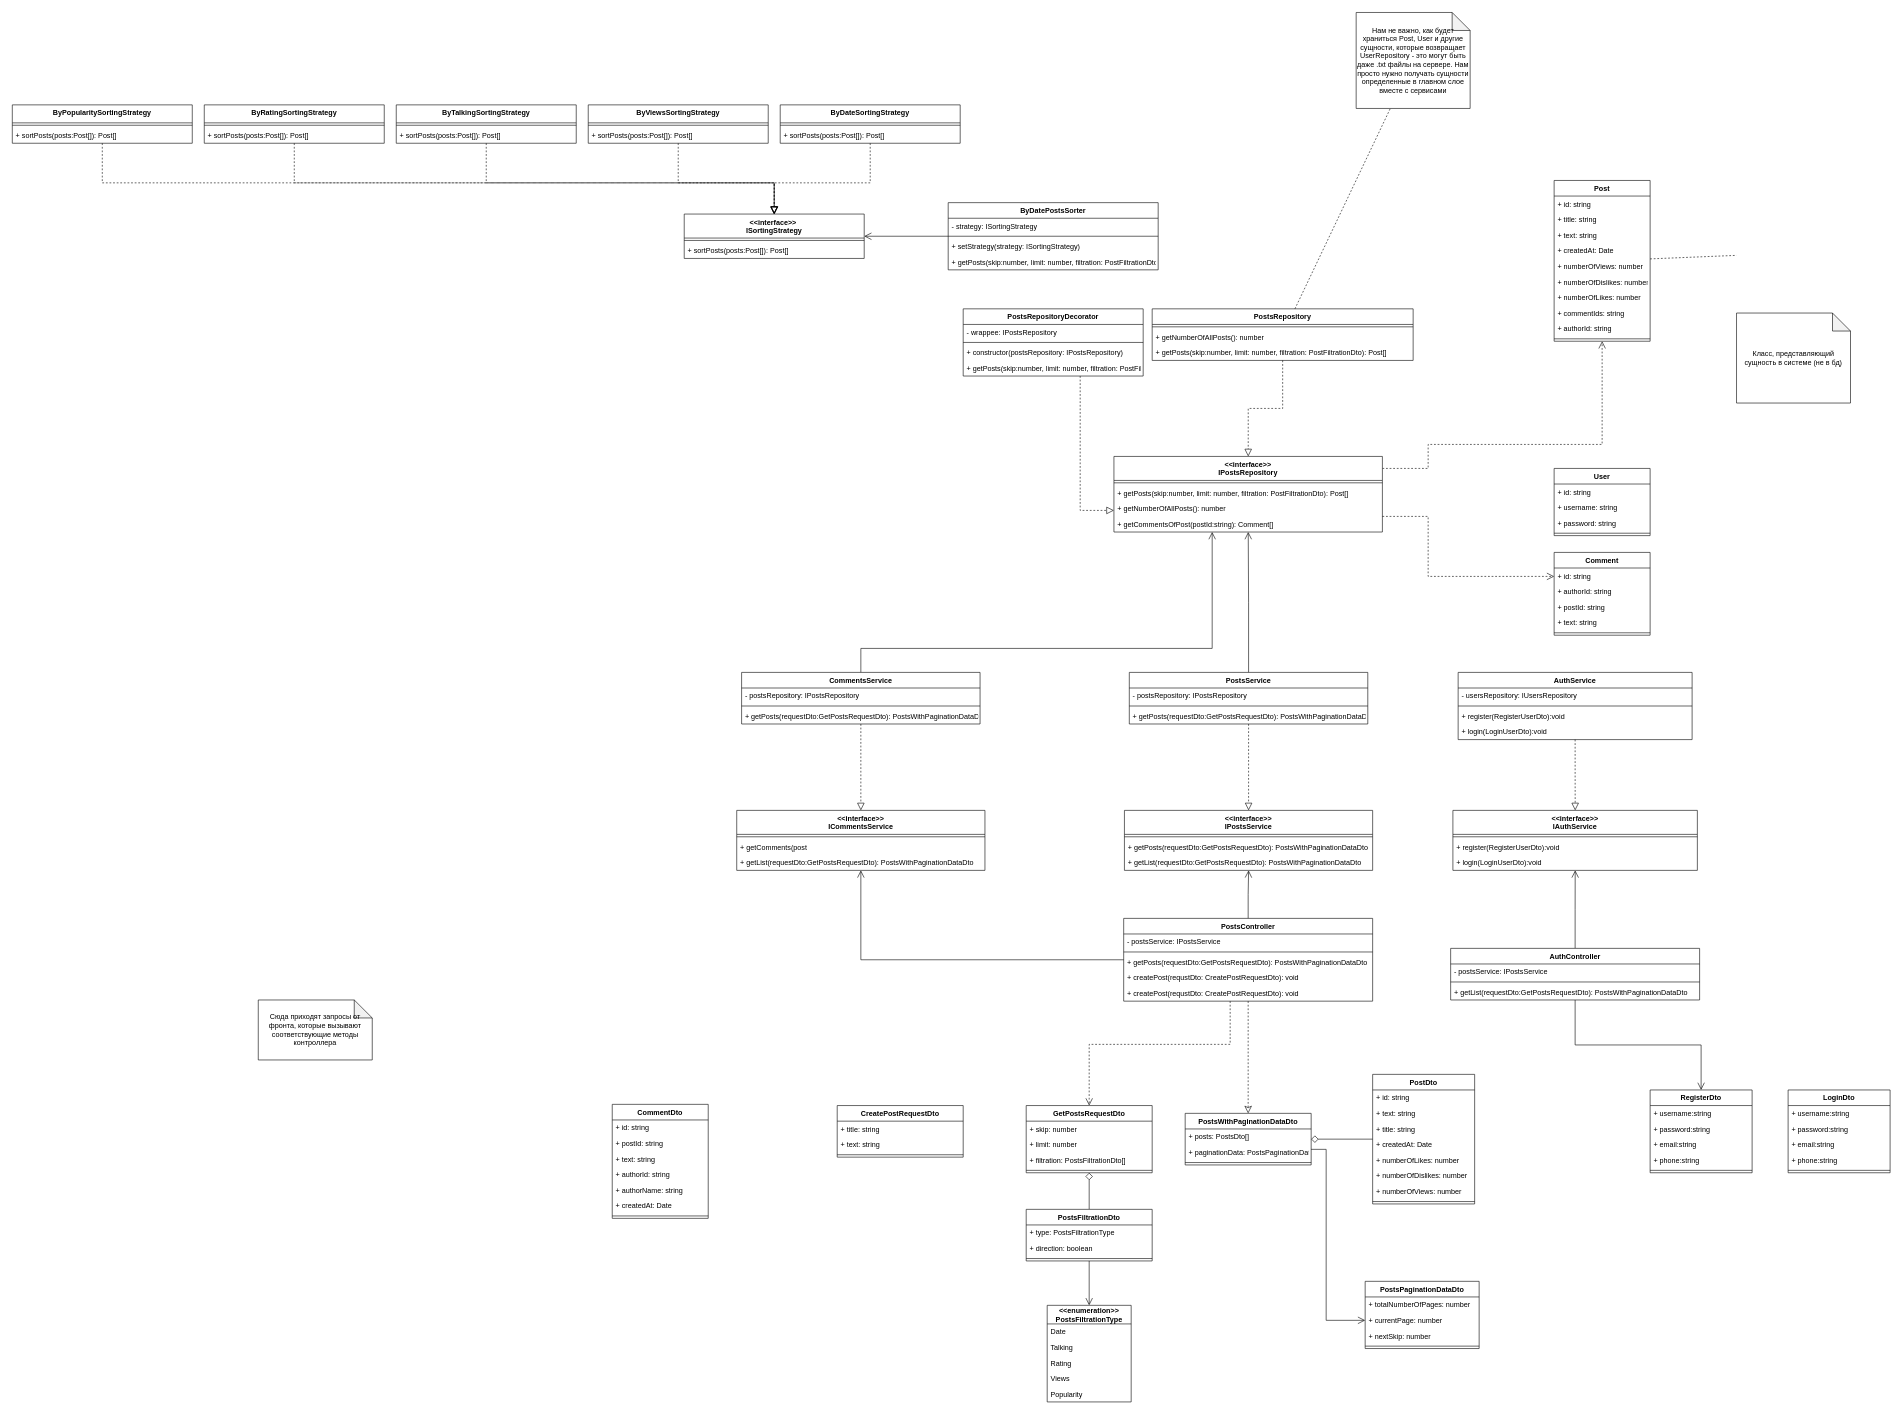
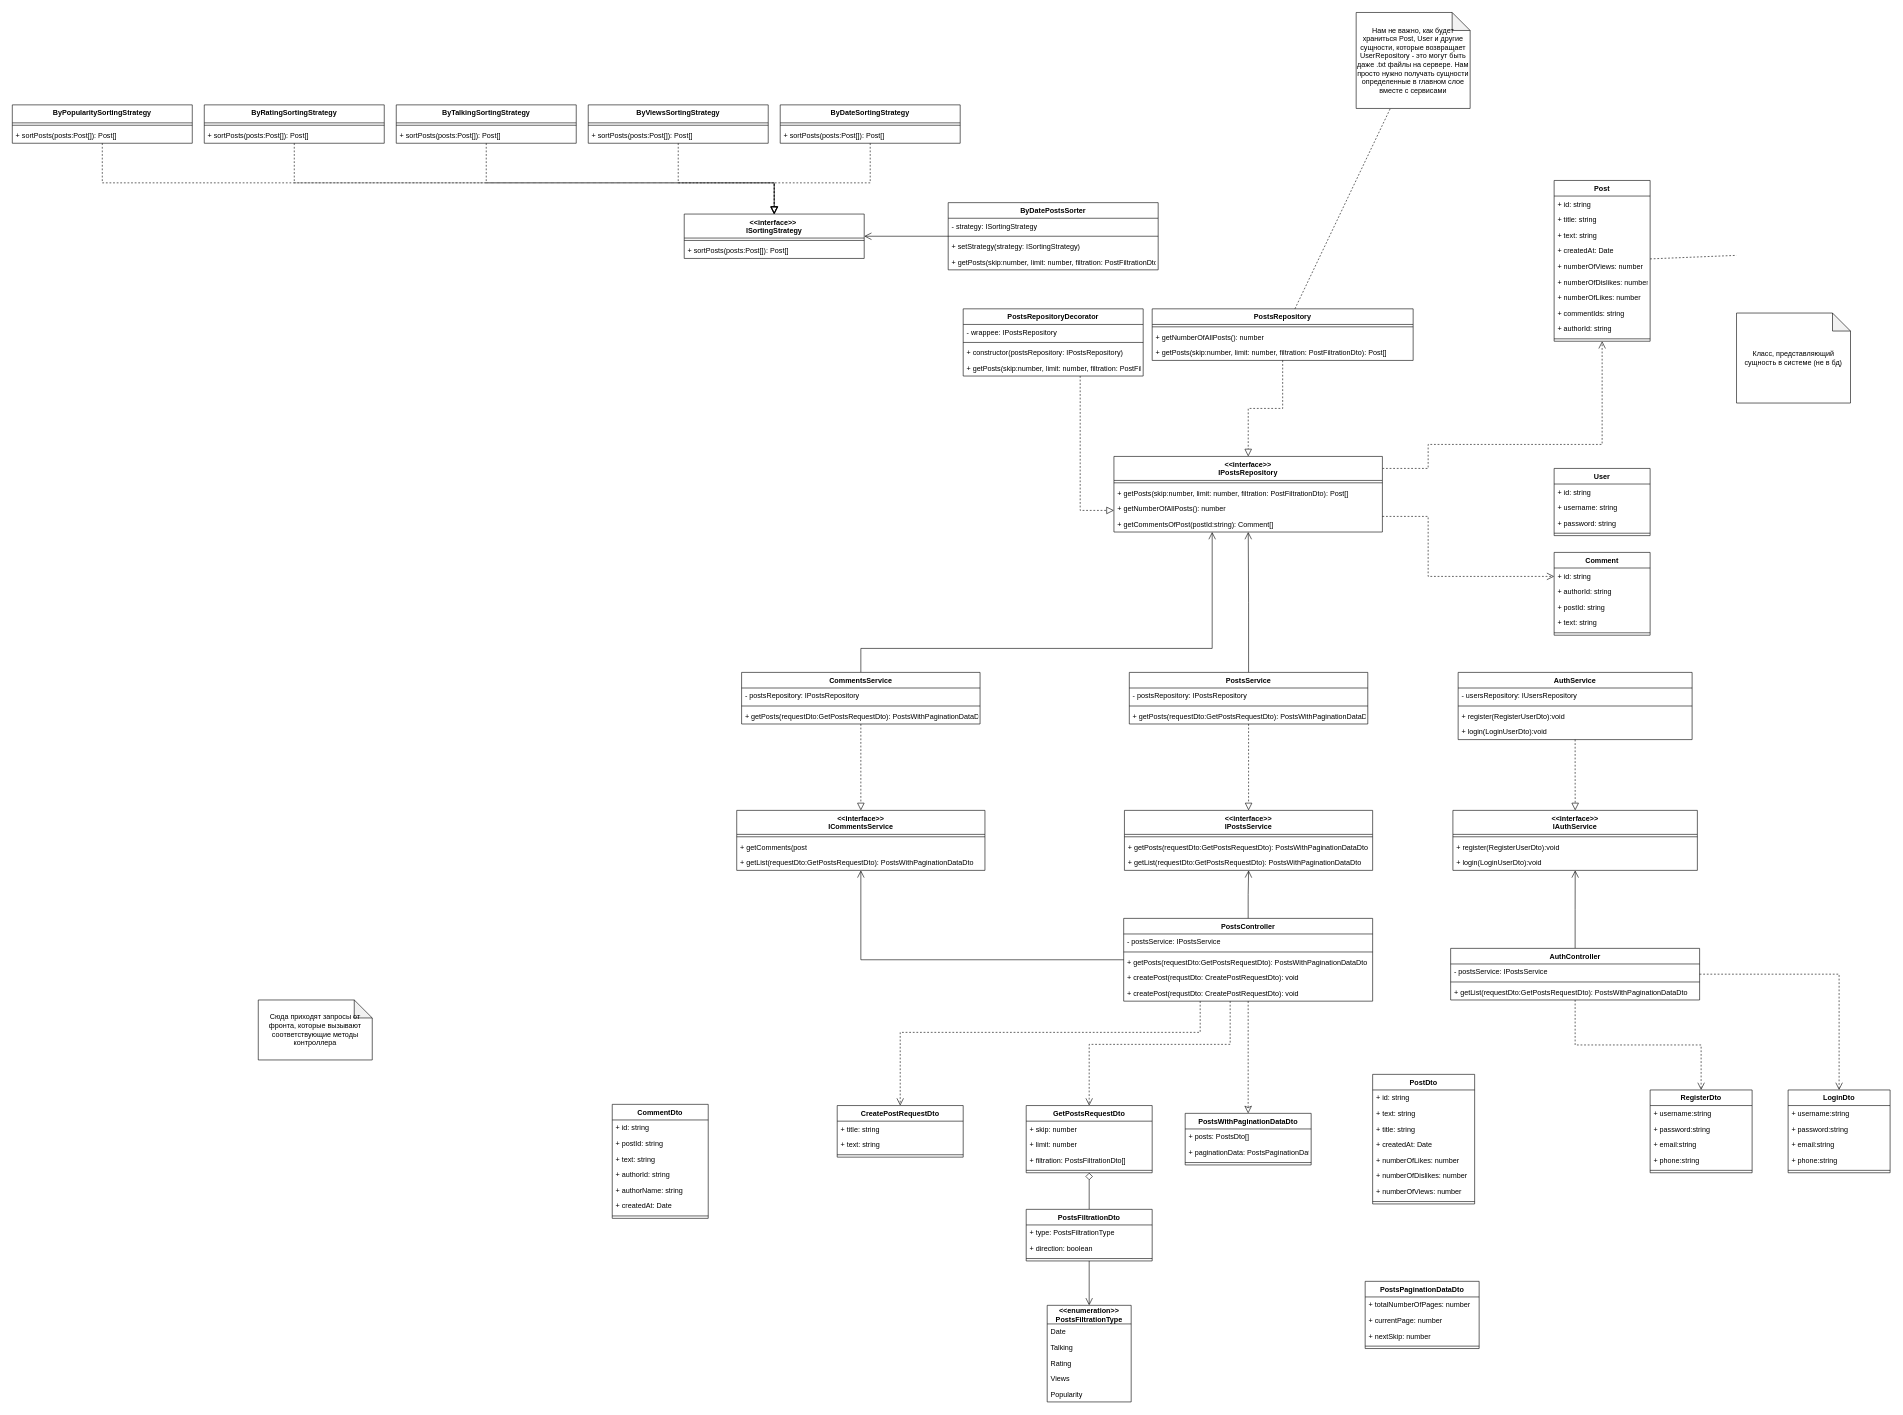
edge "AuthController" -> "LoginDto": added
edge "PostsController" -> "CreatePostRequestDto": added
edge "AuthController" -> "RegisterDto": style solid -> dashed
edge "PostDto" -> "PostsWithPaginationDataDto": removed
edge "PostsWithPaginationDataDto" -> "+ currentPage: number": removed
